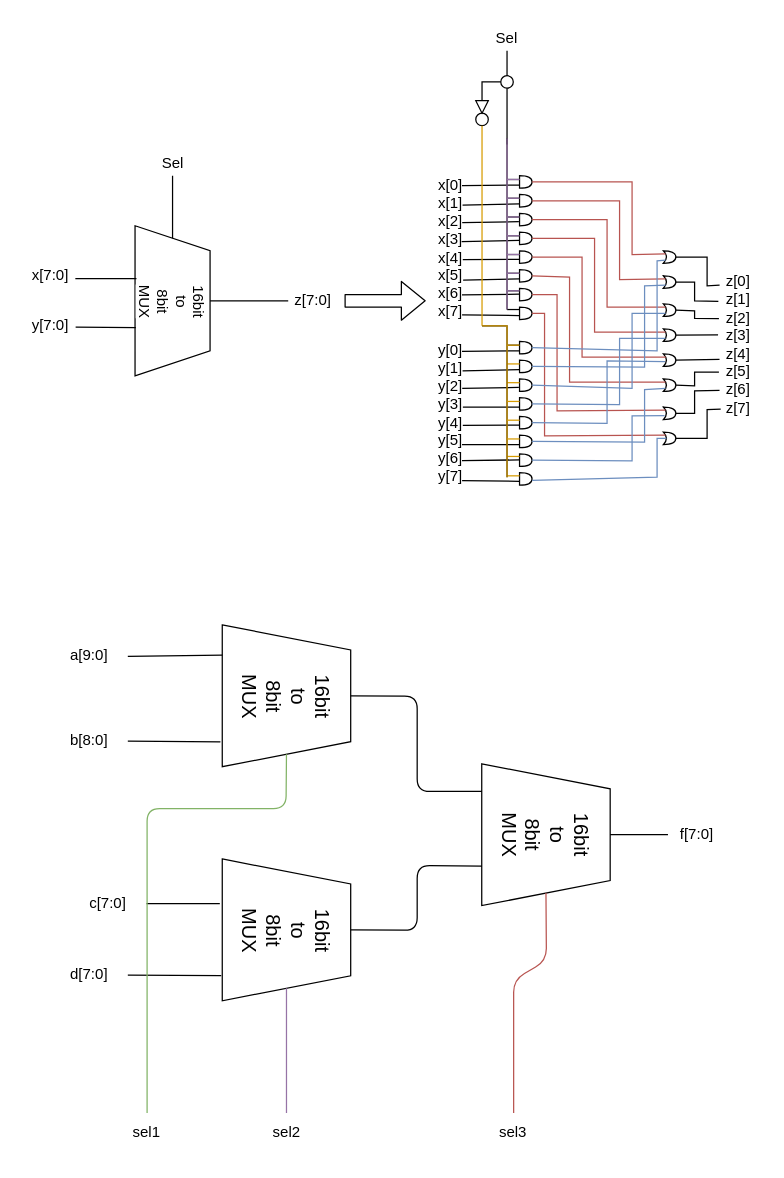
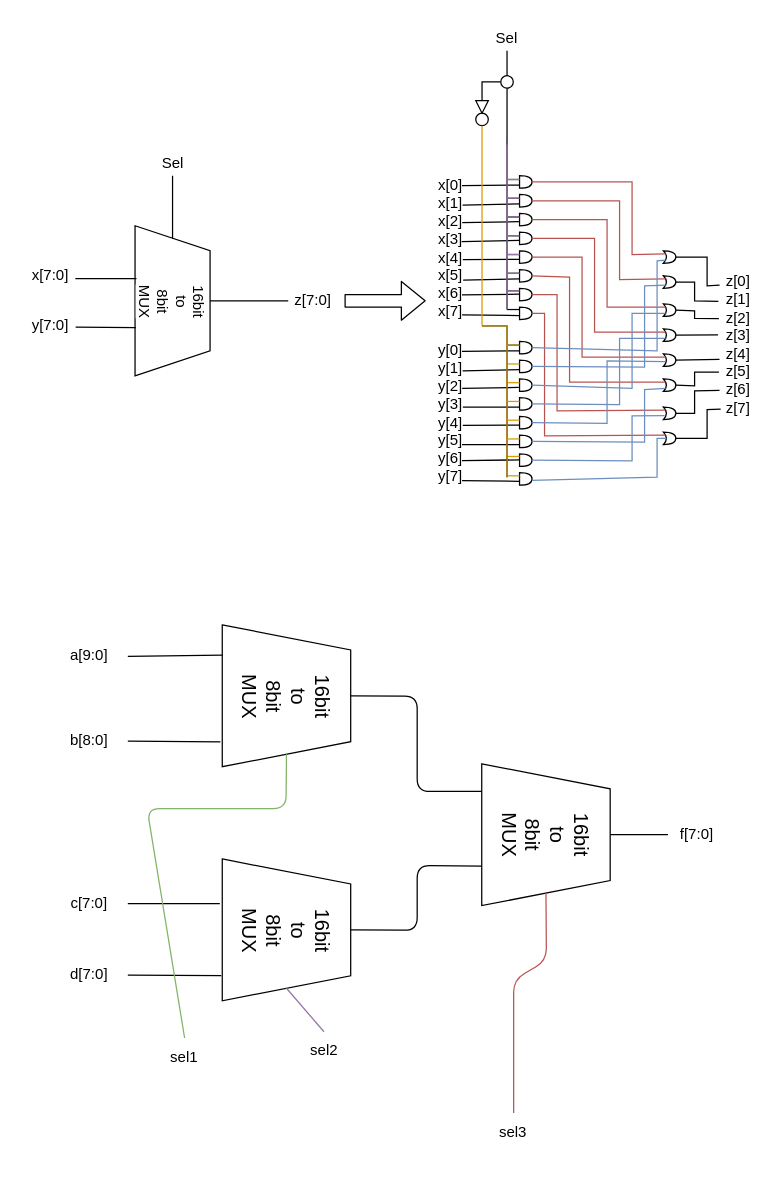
node "c[7:0]": moved (108, 903) -> (89, 903)
node "sel1": moved (147, 1132) -> (185, 1057)
node "sel2": moved (286, 1132) -> (324, 1050)
